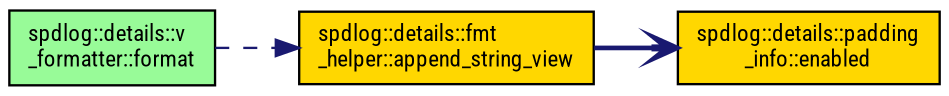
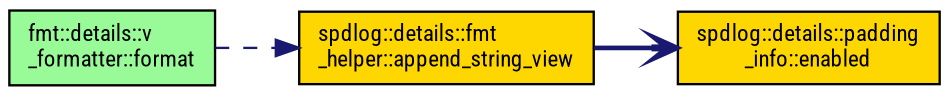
node "spdlog::details::v _formatter::format": label "spdlog::details::v _formatter::format" -> "fmt::details::v _formatter::format"
